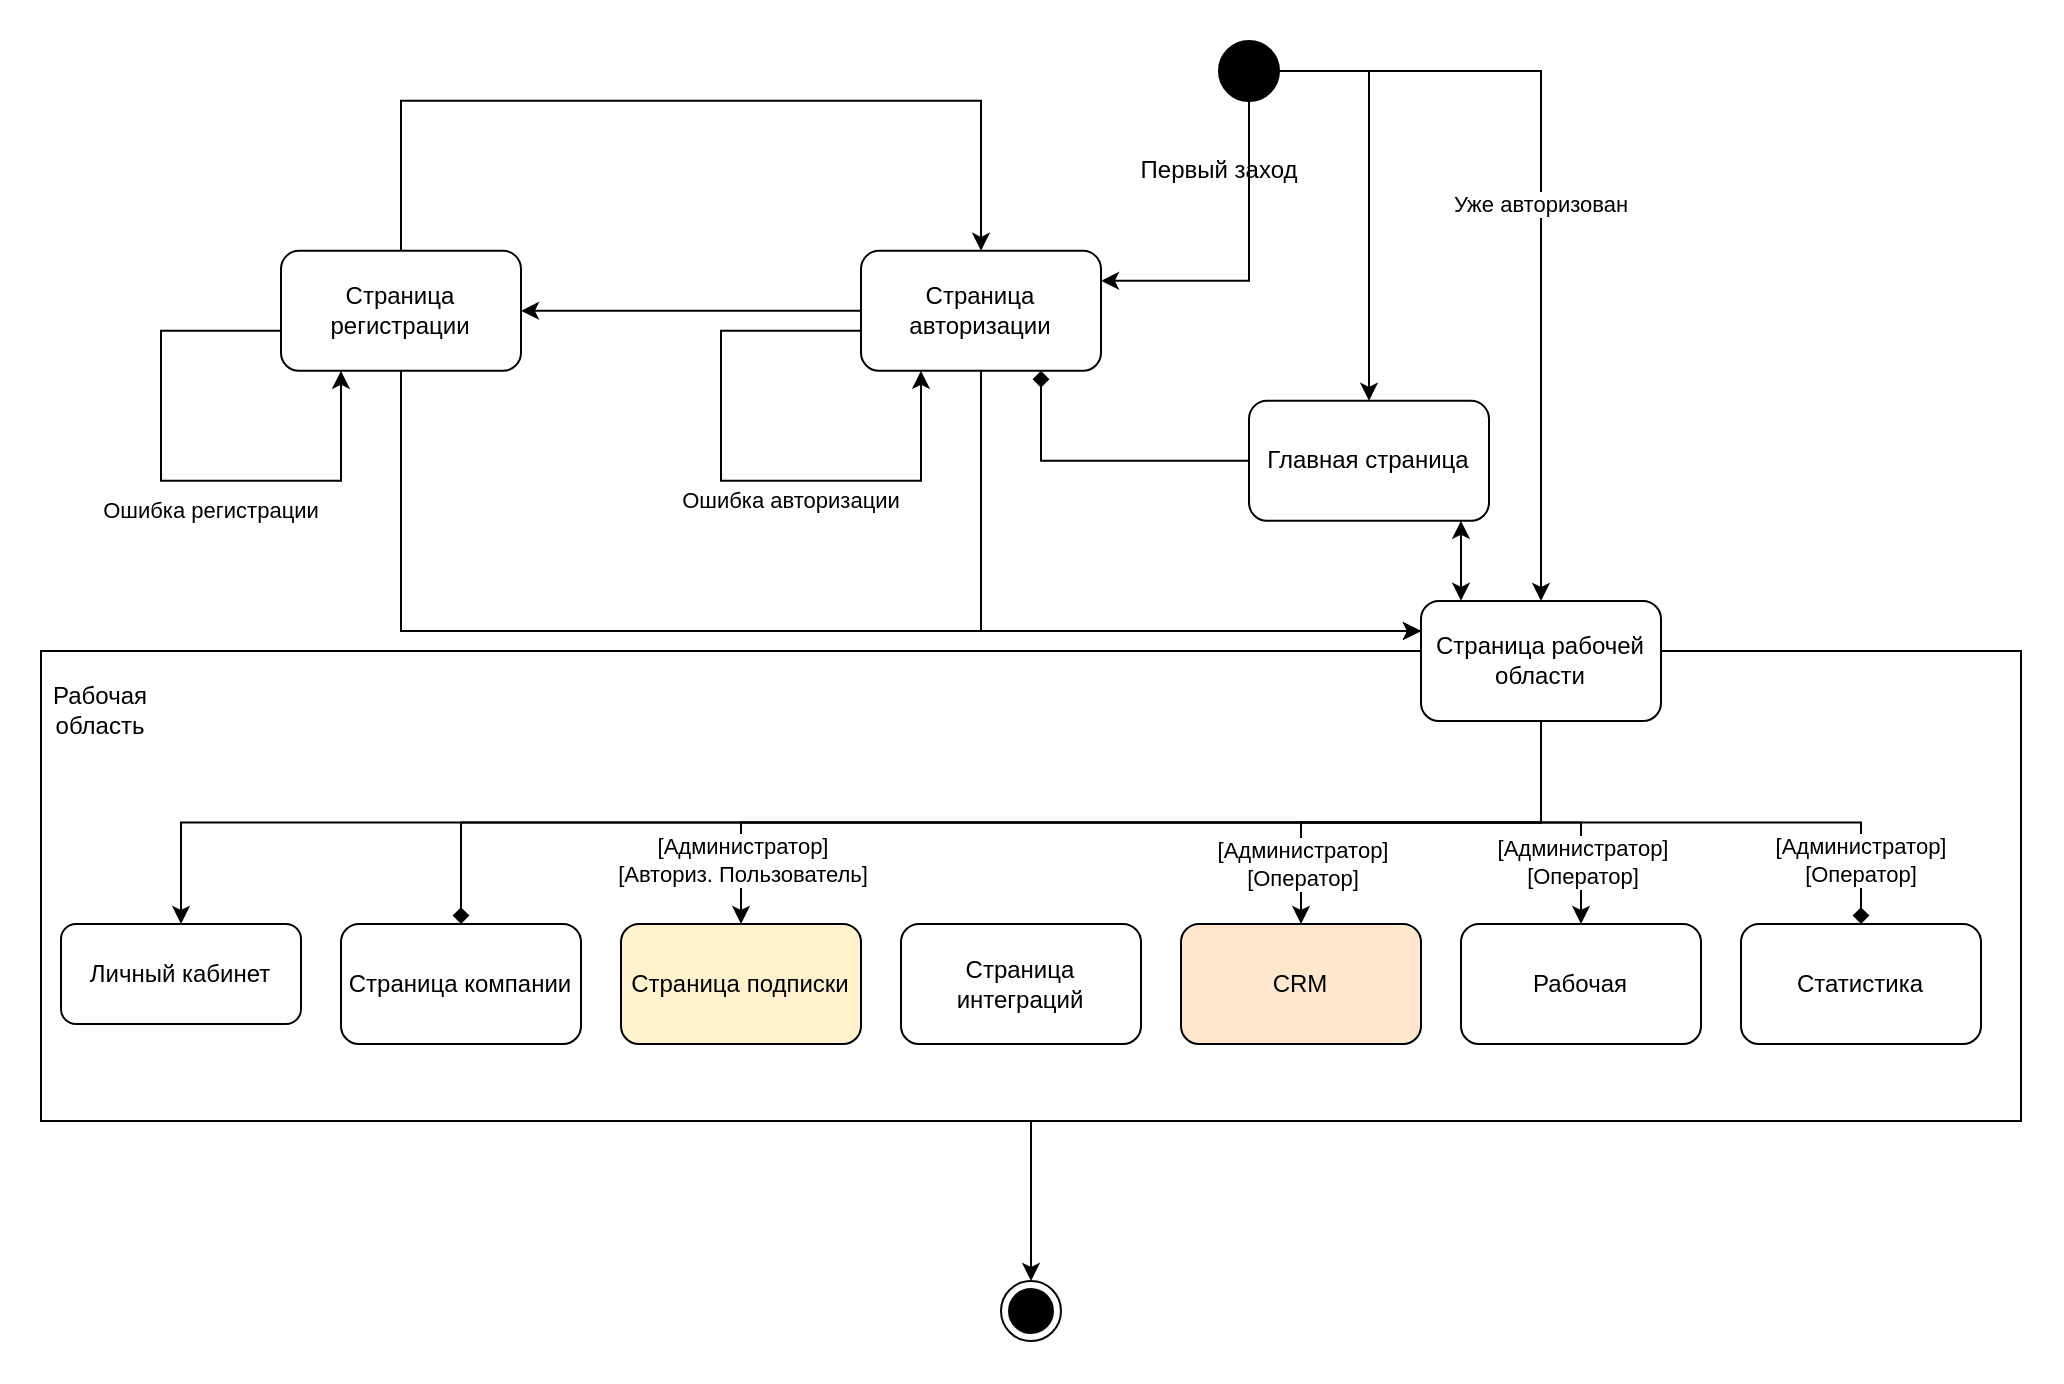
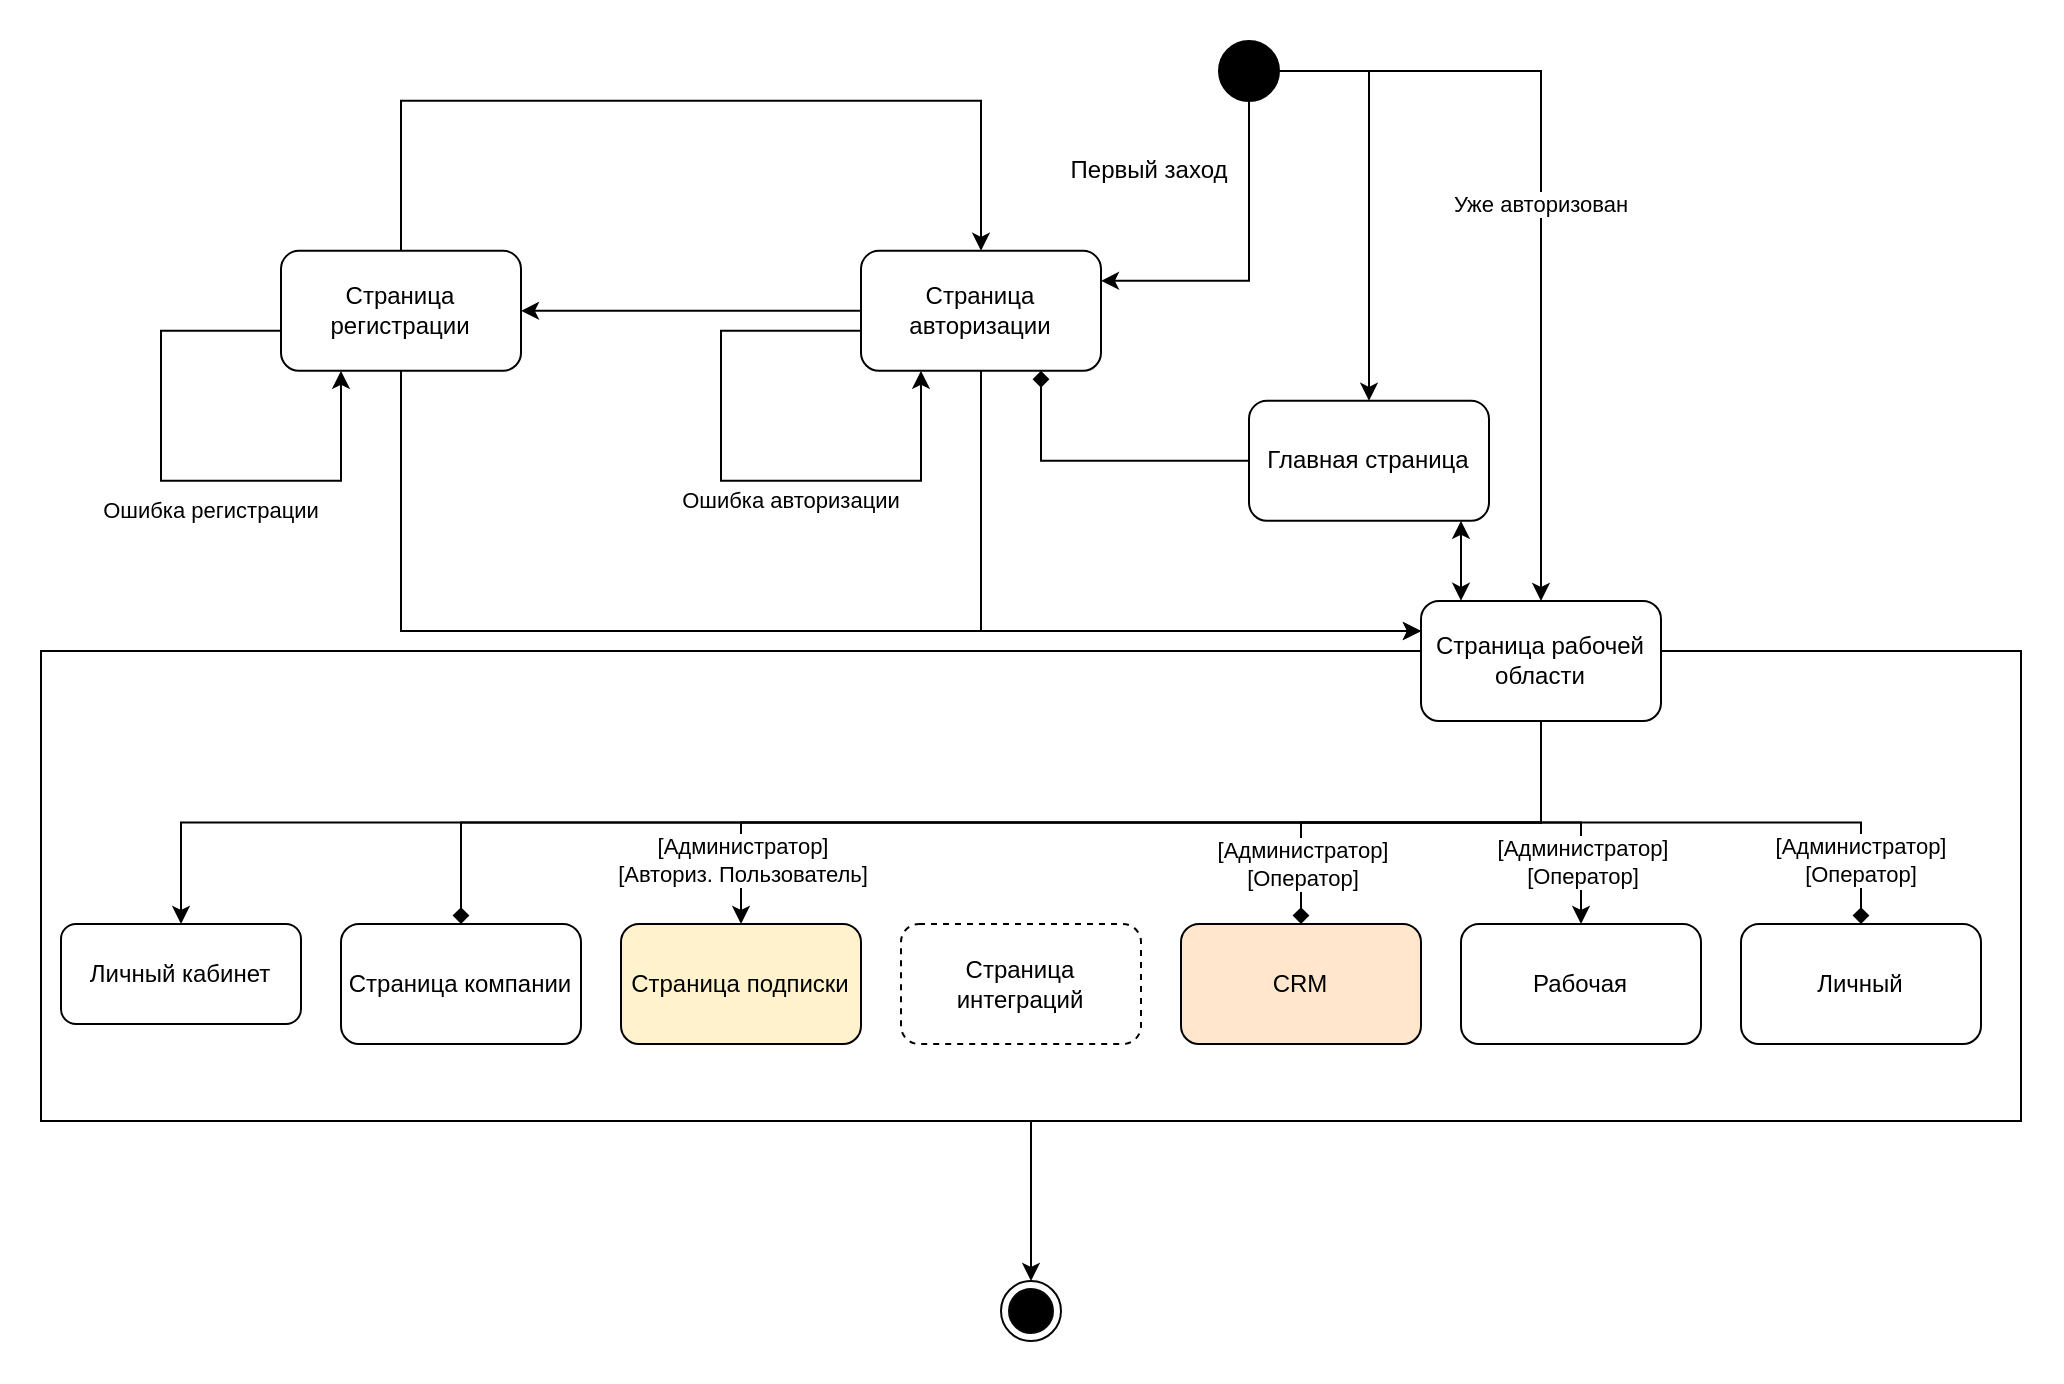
node "Первый заход": moved (1219, 171) -> (1149, 171)
node "Рабочая область": removed
edge "Страница рабочей области" -> "CRM": arrowhead classic -> diamond
node "Страница интеграций": style solid -> dashed
node "Статистика": label "Статистика" -> "Личный"
